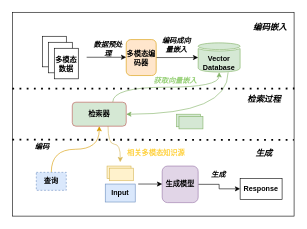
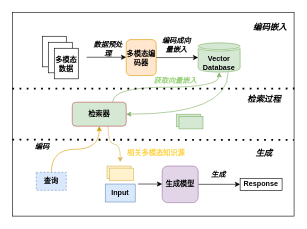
node "Response": size 42x21 -> 42x12
